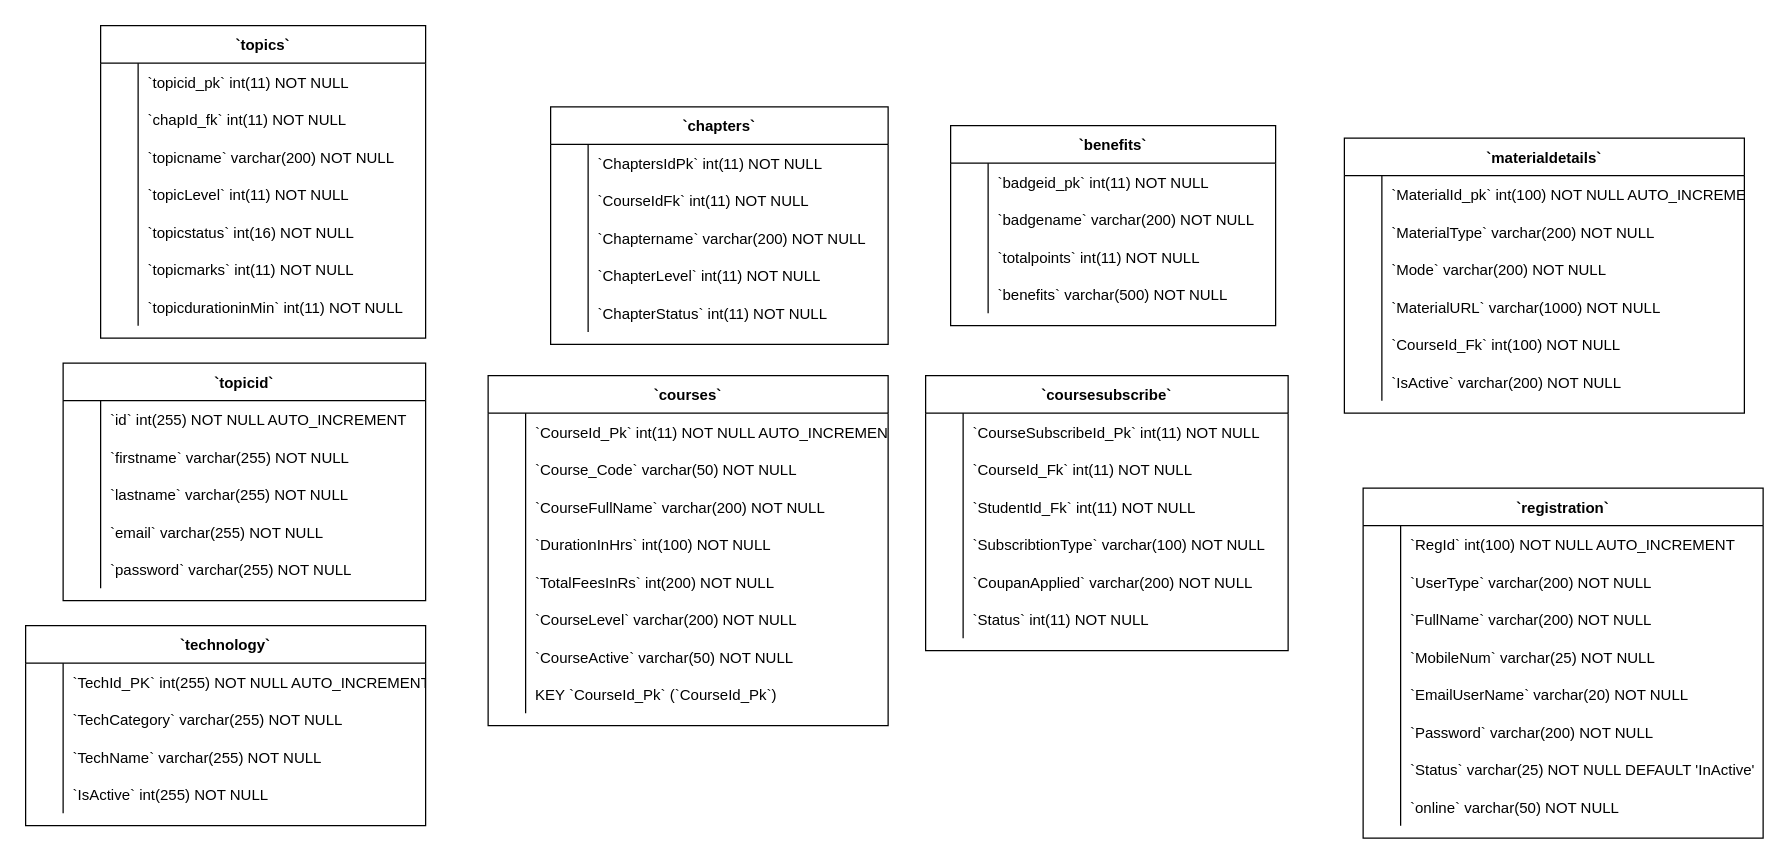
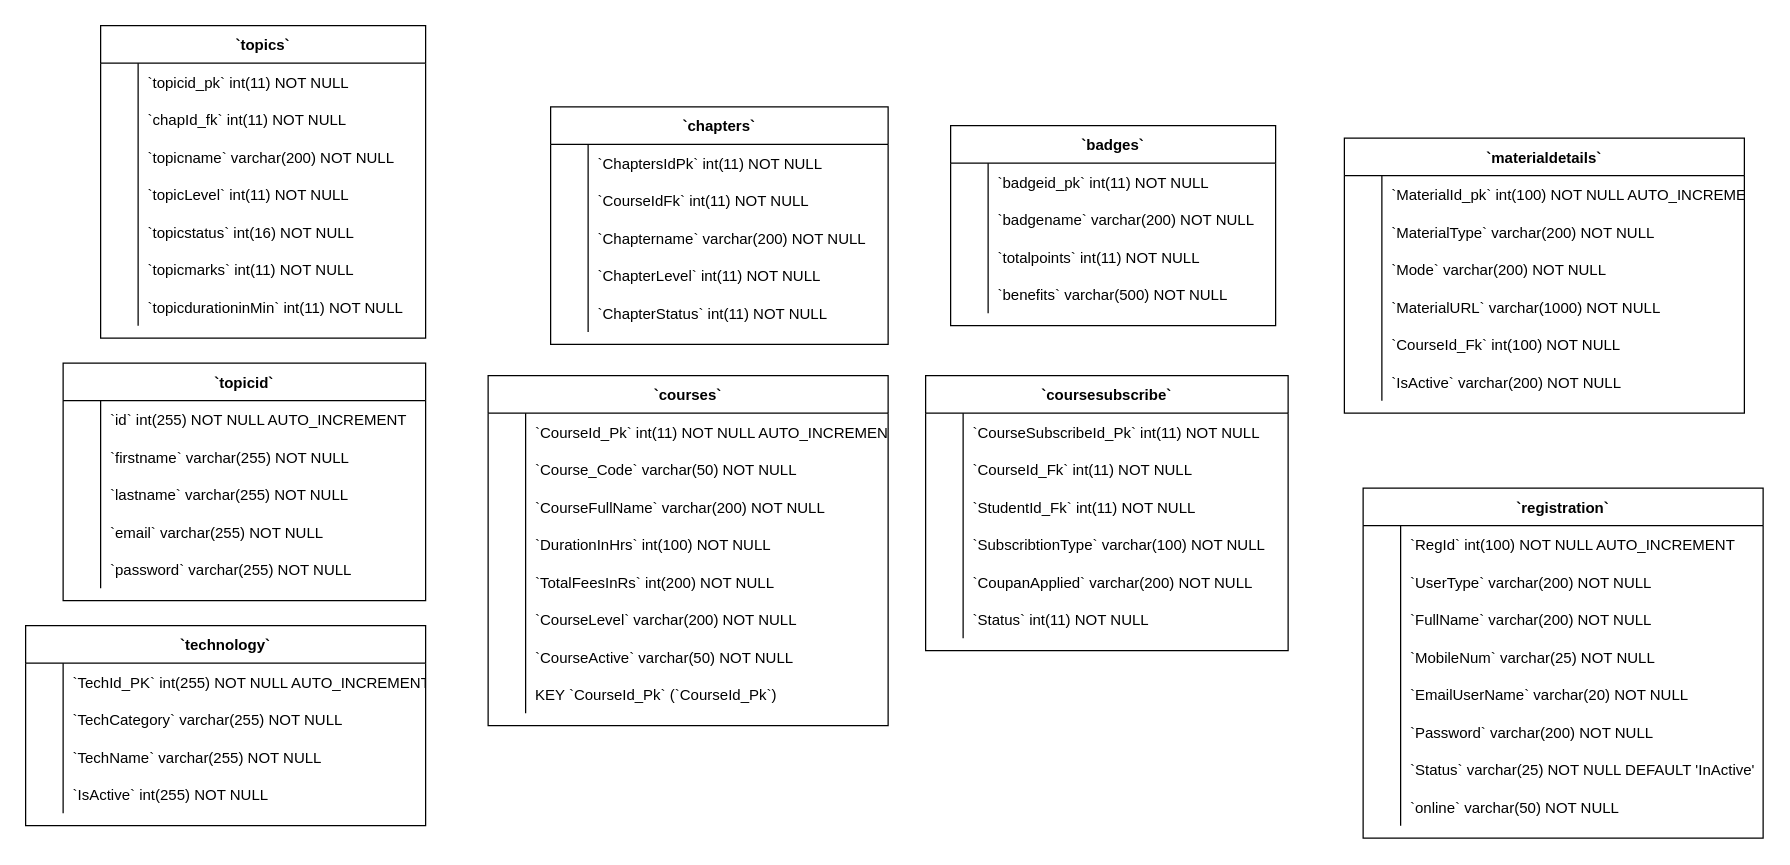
node "`benefits`": label "`benefits`" -> "`badges`"
